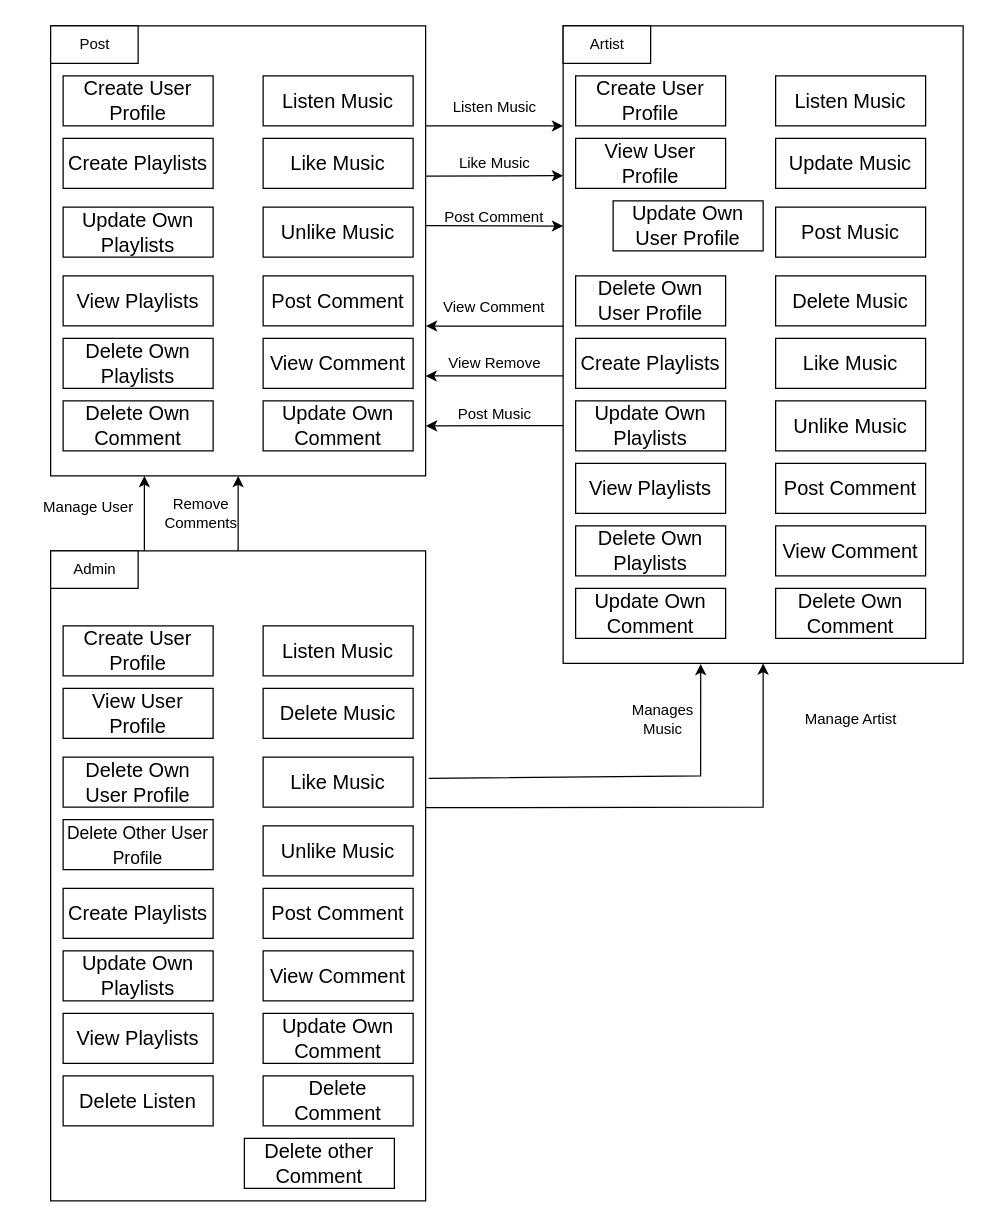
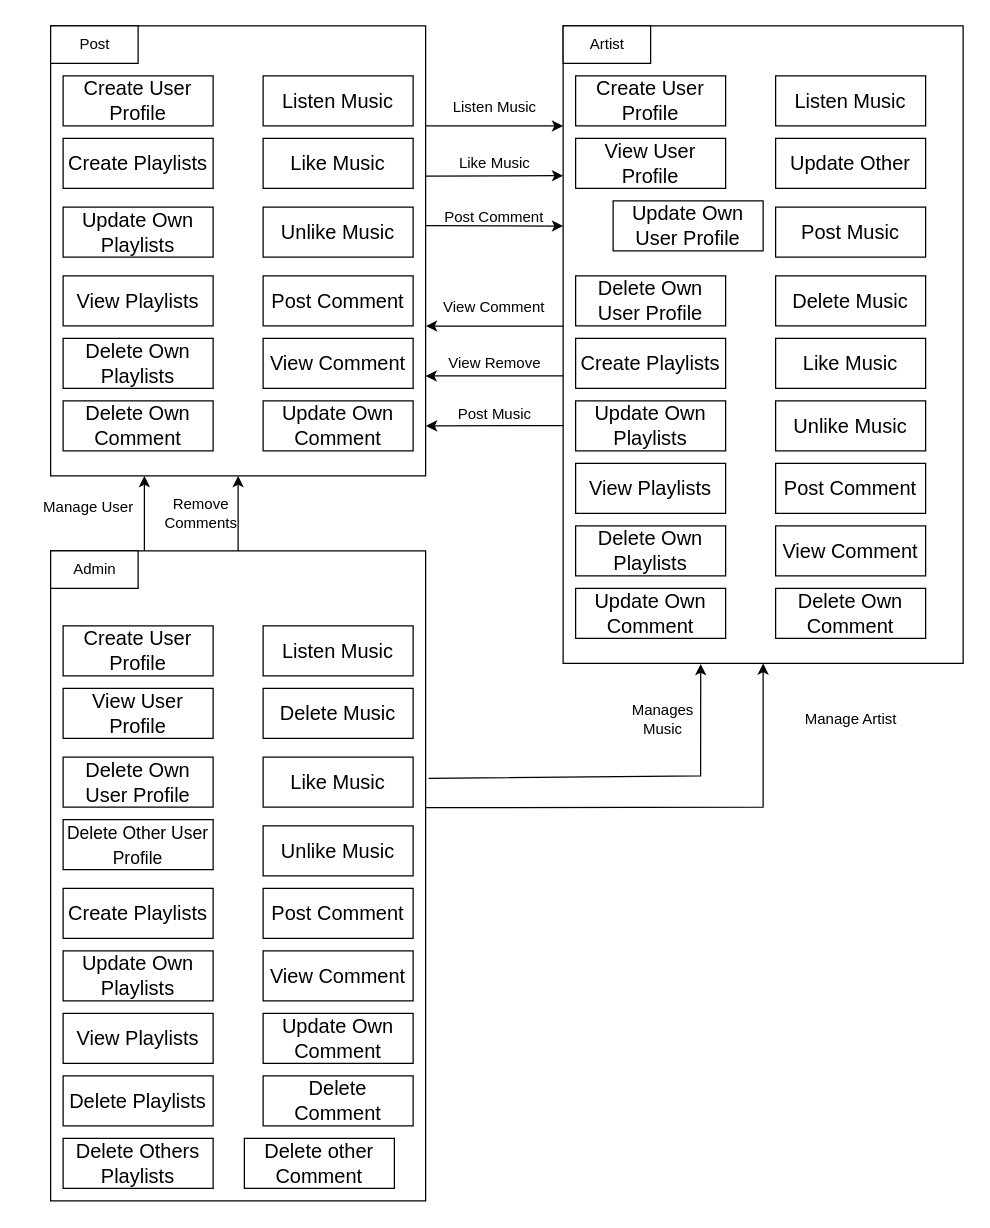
node "Update Music": label "Update Music" -> "Update Other"
node "Delete Listen": label "Delete Listen" -> "Delete Playlists"
node "Delete Others Playlists": added
